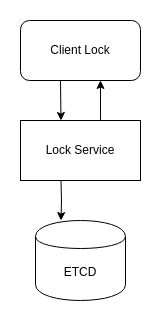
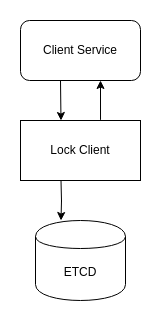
node "Client Lock": label "Client Lock" -> "Client Service"
node "Lock Service": label "Lock Service" -> "Lock Client"
